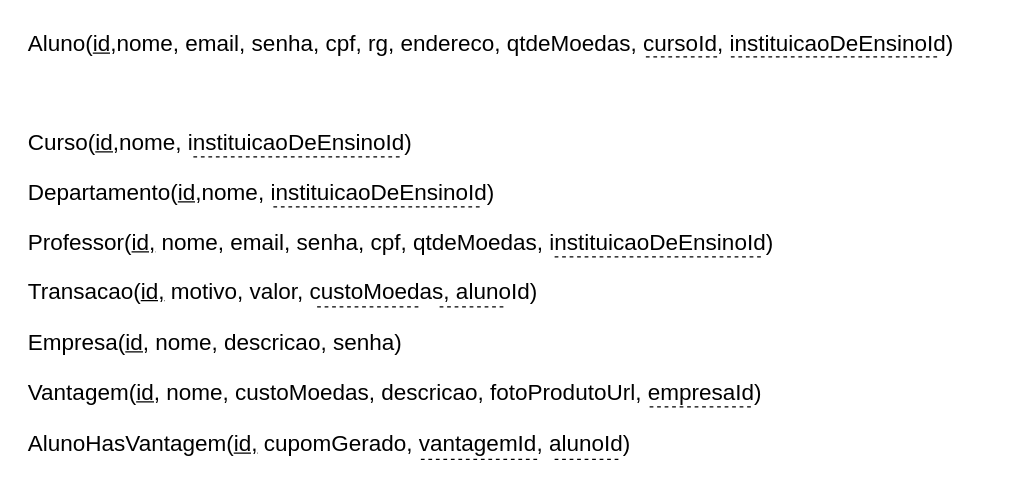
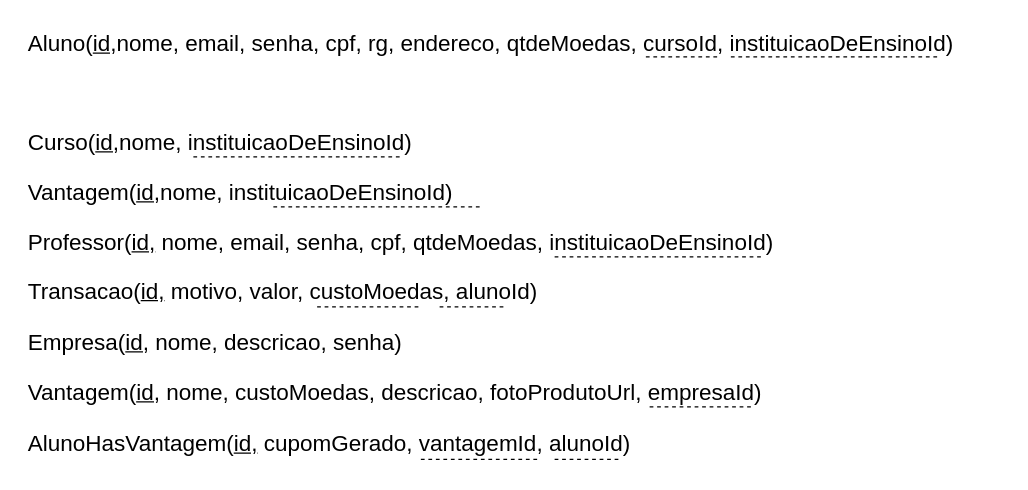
node "Departamento(id,nome, instituicaoDeEnsinoId)": label "Departamento(id,nome, instituicaoDeEnsinoId)" -> "Vantagem(id,nome, instituicaoDeEnsinoId)"
